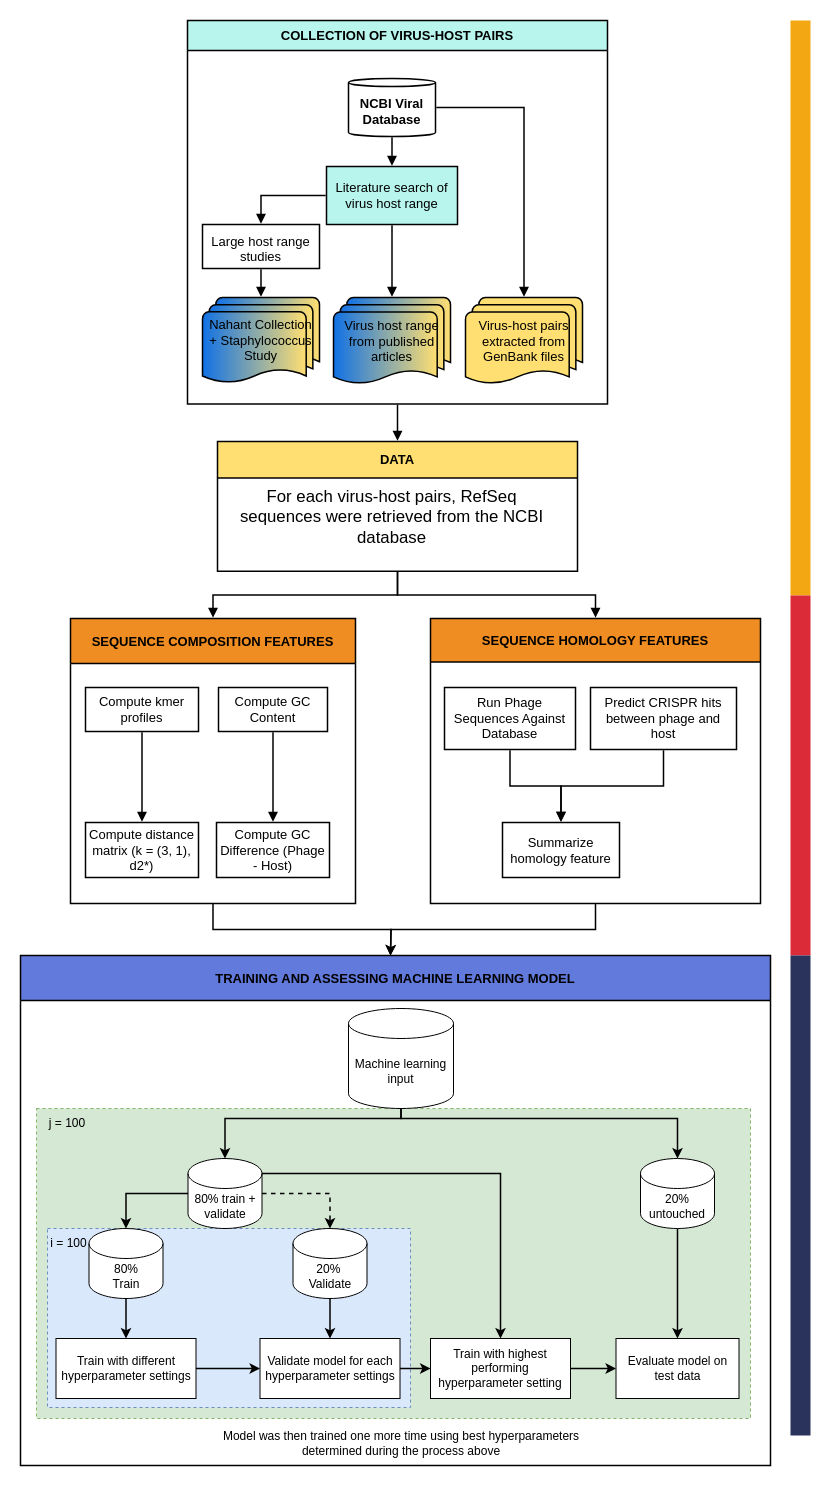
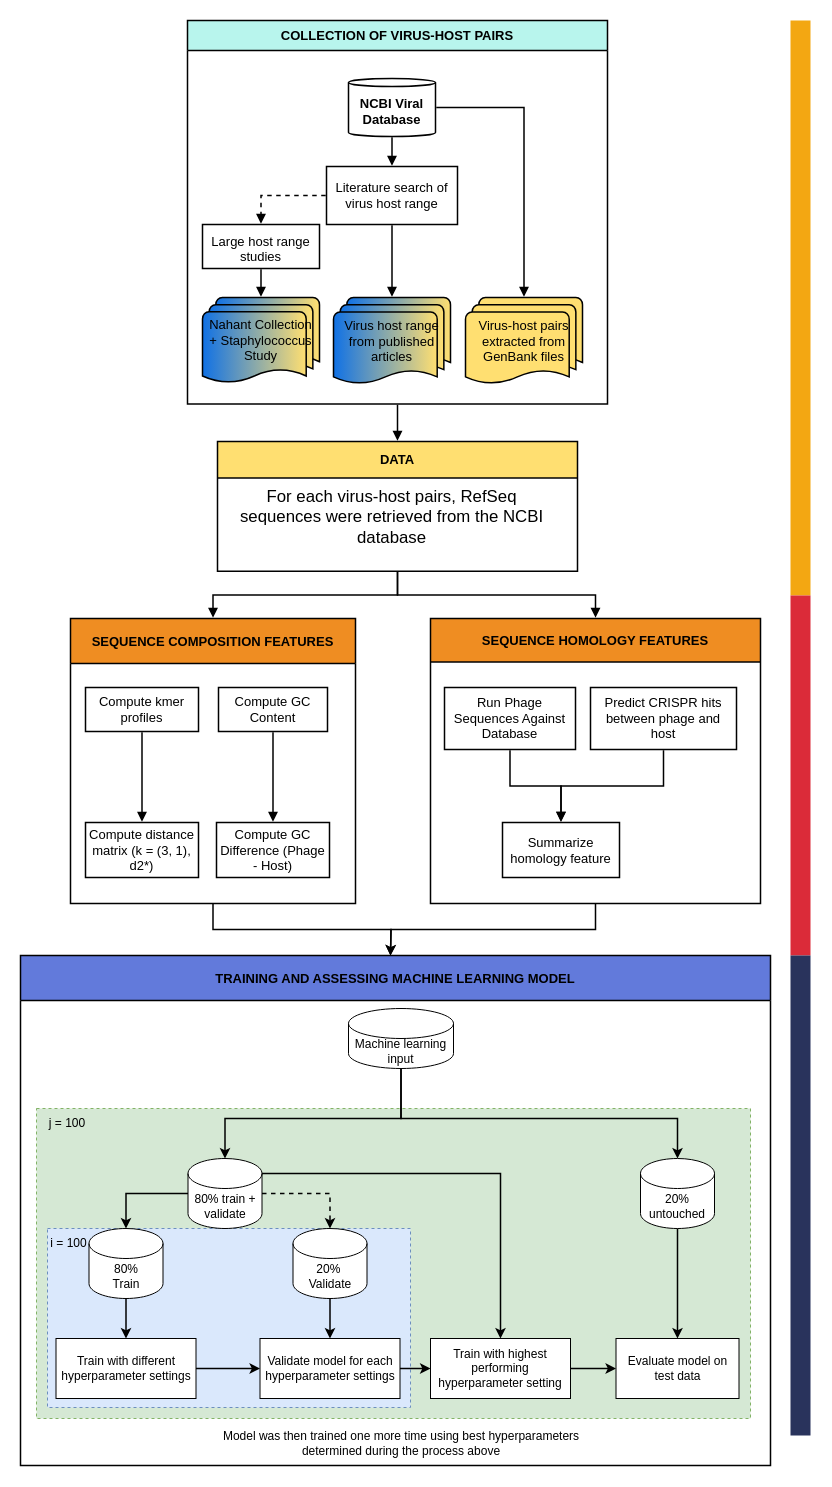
edge "Literature search of virus host range" -> "Large host range studies": style solid -> dashed
node "Literature search of virus host range": fillcolor #b8f5ed -> #ffffff
node "Machine learning input": size 105x100 -> 105x60
